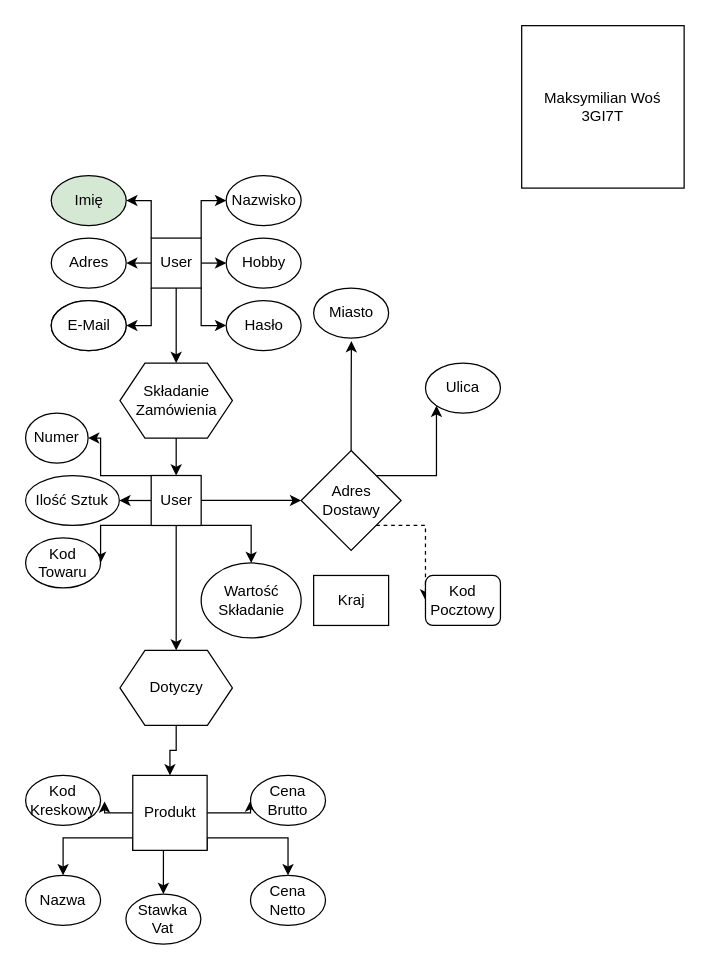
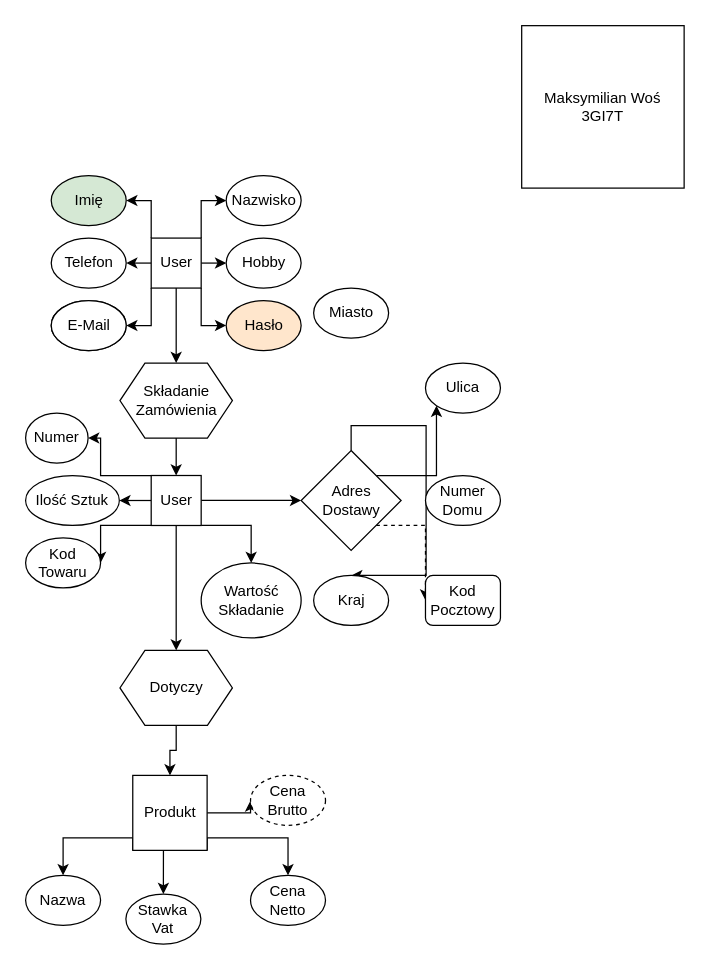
node "Adres": label "Adres" -> "Telefon"
node "Hasło": fillcolor #ffffff -> #ffe6cc
edge "Adres Dostawy" -> "Miasto": now "Adres Dostawy" -> "Kraj"
node "Numer Domu": added
node "Kraj": shape rectangle -> ellipse
node "Kod Kreskowy": removed
node "Cena Brutto": style solid -> dashed
edge "Produkt" -> "Kod Kreskowy": removed
